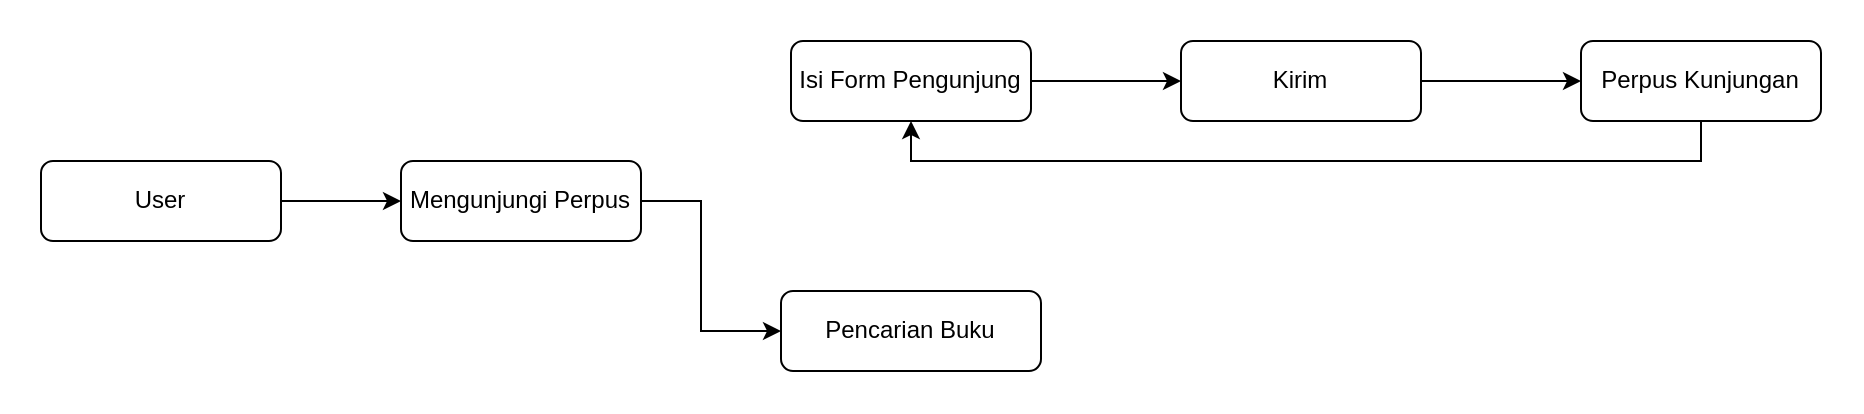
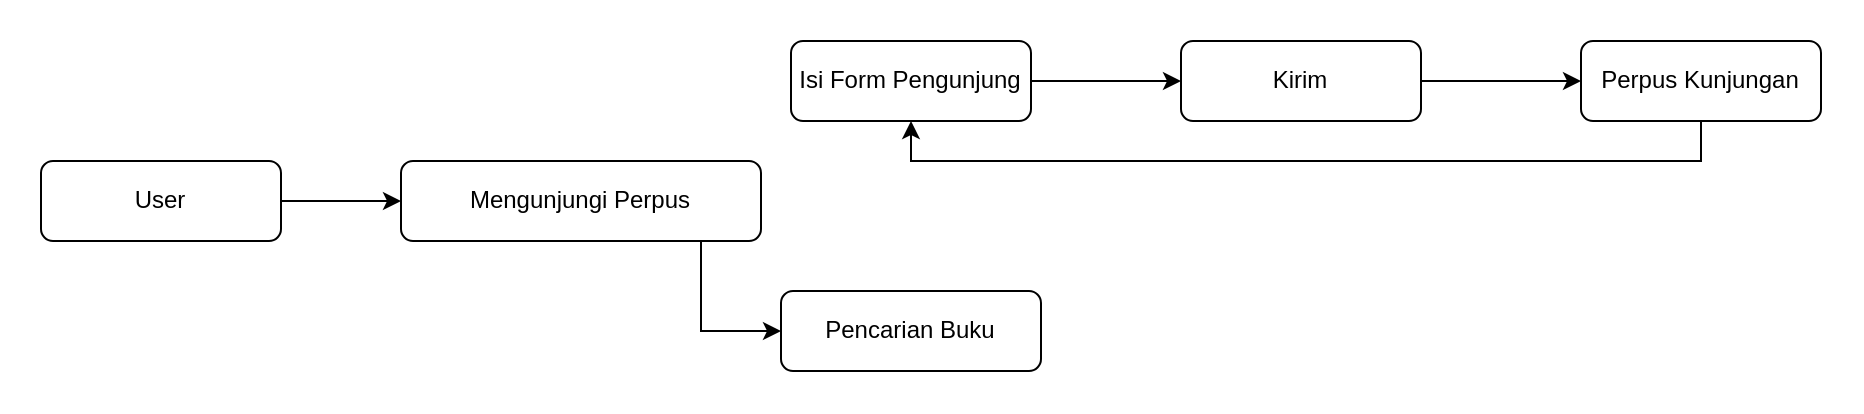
node "Mengunjungi Perpus": size 240x80 -> 360x80
